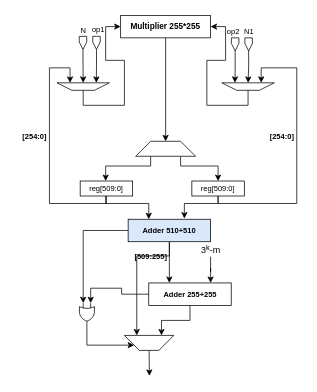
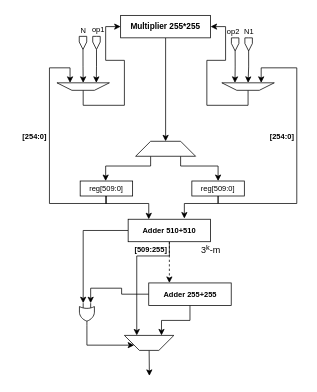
node "Adder 510+510": fillcolor #dae8fc -> #ffffff
node "[509:255]": moved (150, 257) -> (150, 249)
edge "Adder 510+510" -> "Adder 255+255": style solid -> dashed
edge "3k-m" -> "Adder 255+255": removed
